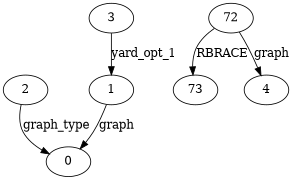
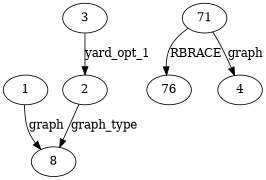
node "72": label "72" -> "71"
edge "3" -> "1": now "3" -> "2"
node "73": label "73" -> "76"
node "0": label "0" -> "8"
